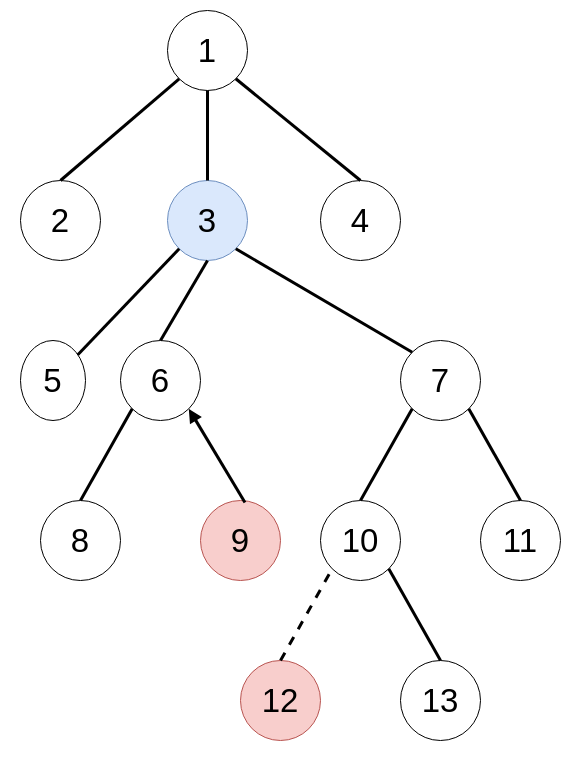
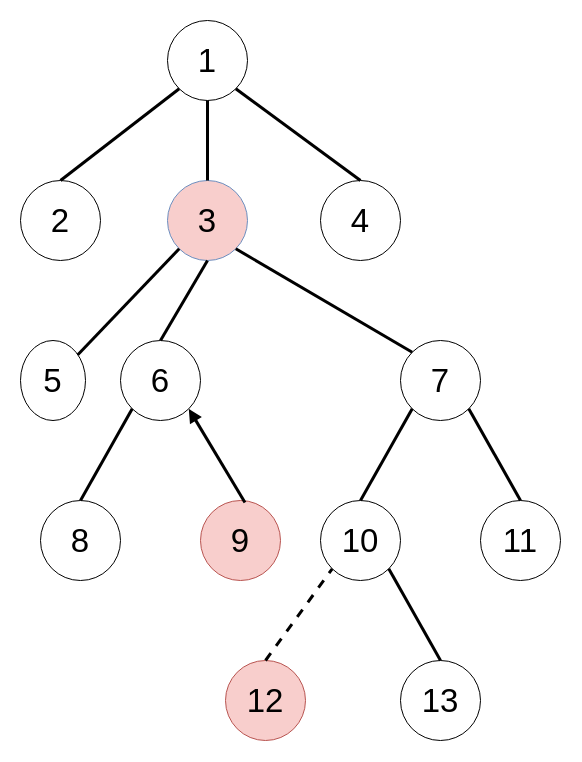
node "1": moved (208, 51) -> (208, 61)
node "3": fillcolor #dae8fc -> #f8cecc
node "12": moved (281, 701) -> (266, 701)
